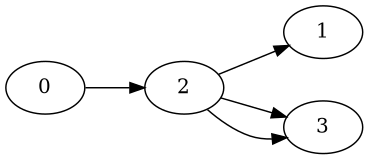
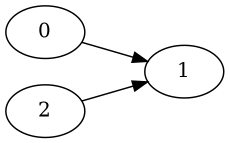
edge "0" -> "2": now "0" -> "1"
node "3": removed
